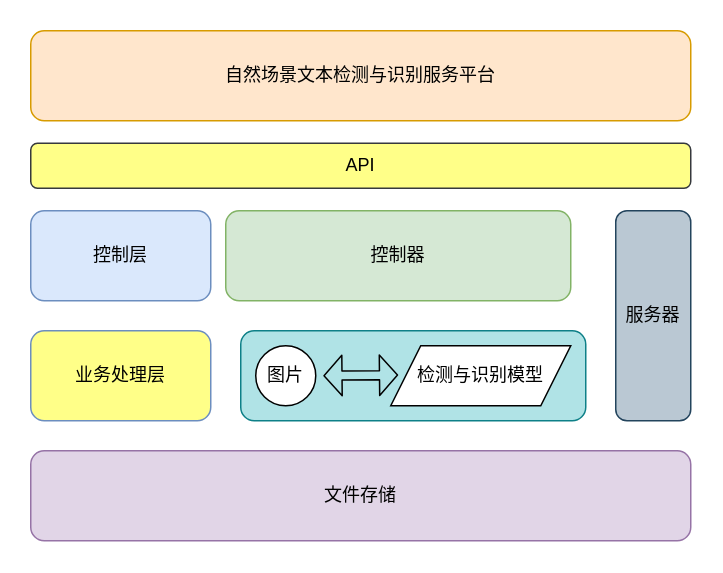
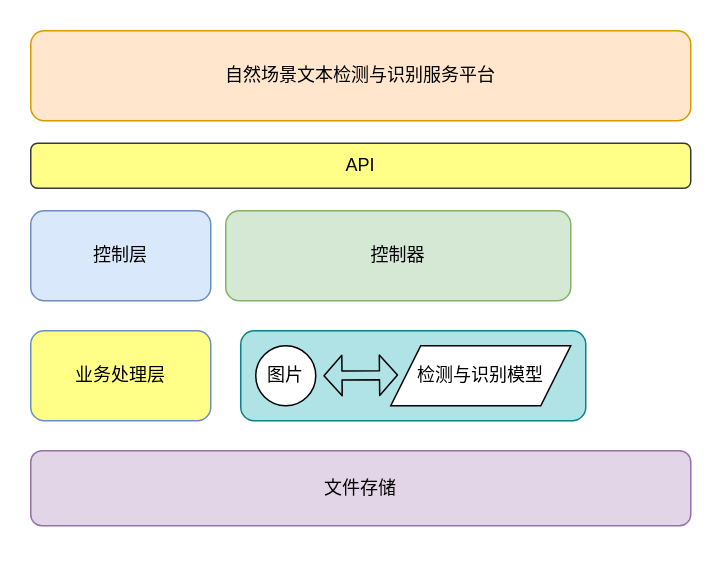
node "服务器": removed
node "文件存储": size 660x90 -> 660x75
